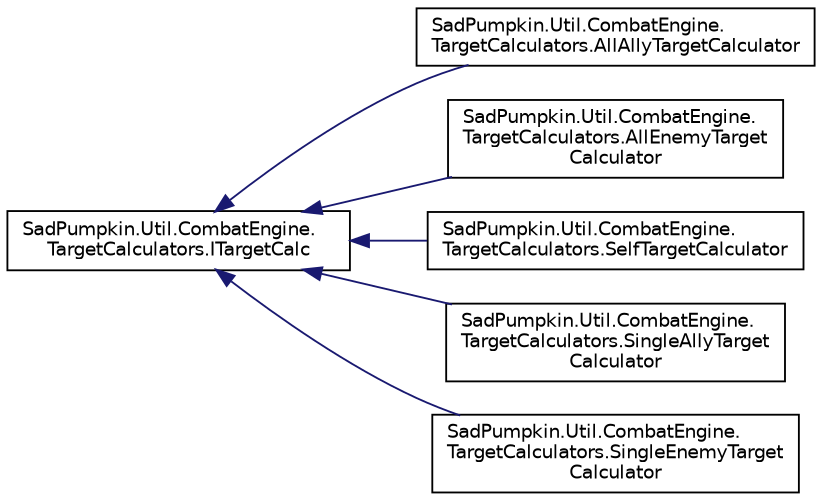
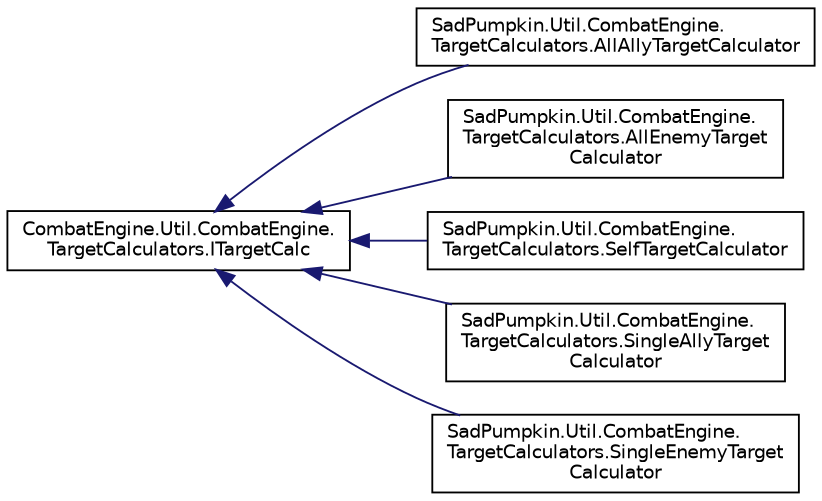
node "SadPumpkin.Util.CombatEngine. TargetCalculators.ITargetCalc": label "SadPumpkin.Util.CombatEngine. TargetCalculators.ITargetCalc" -> "CombatEngine.Util.CombatEngine. TargetCalculators.ITargetCalc"
